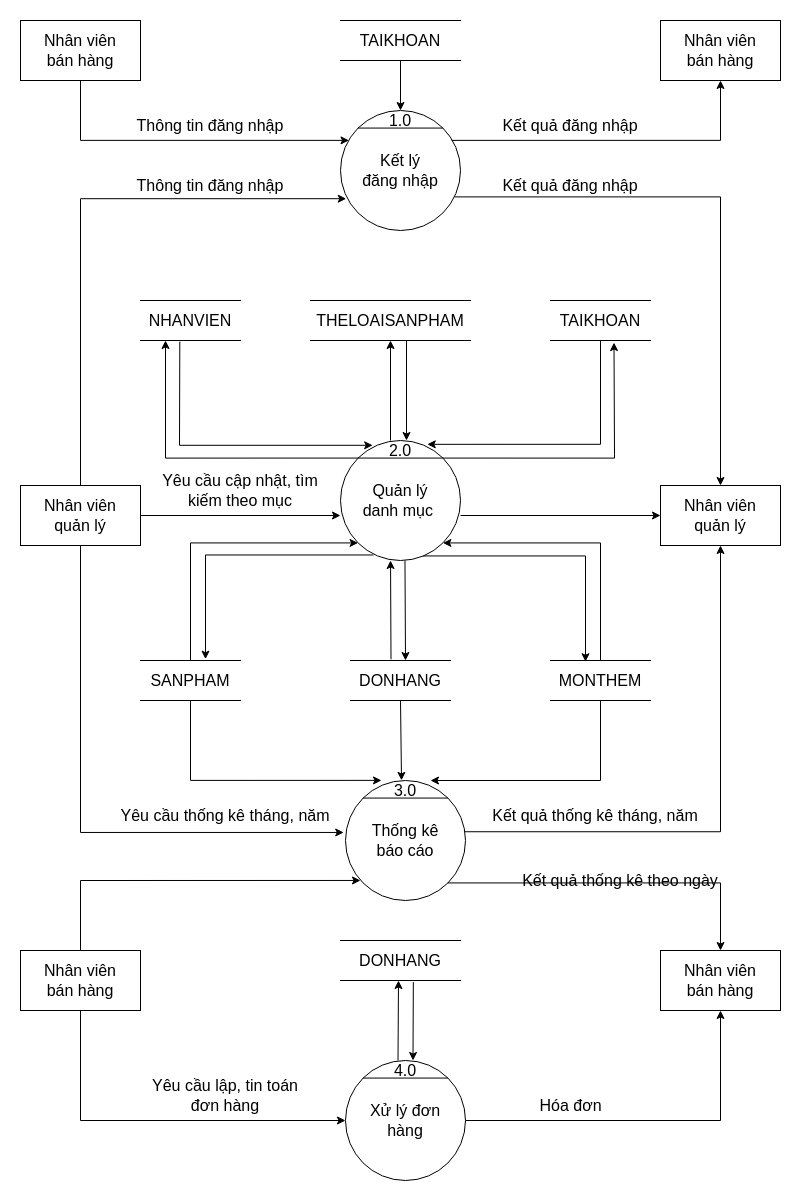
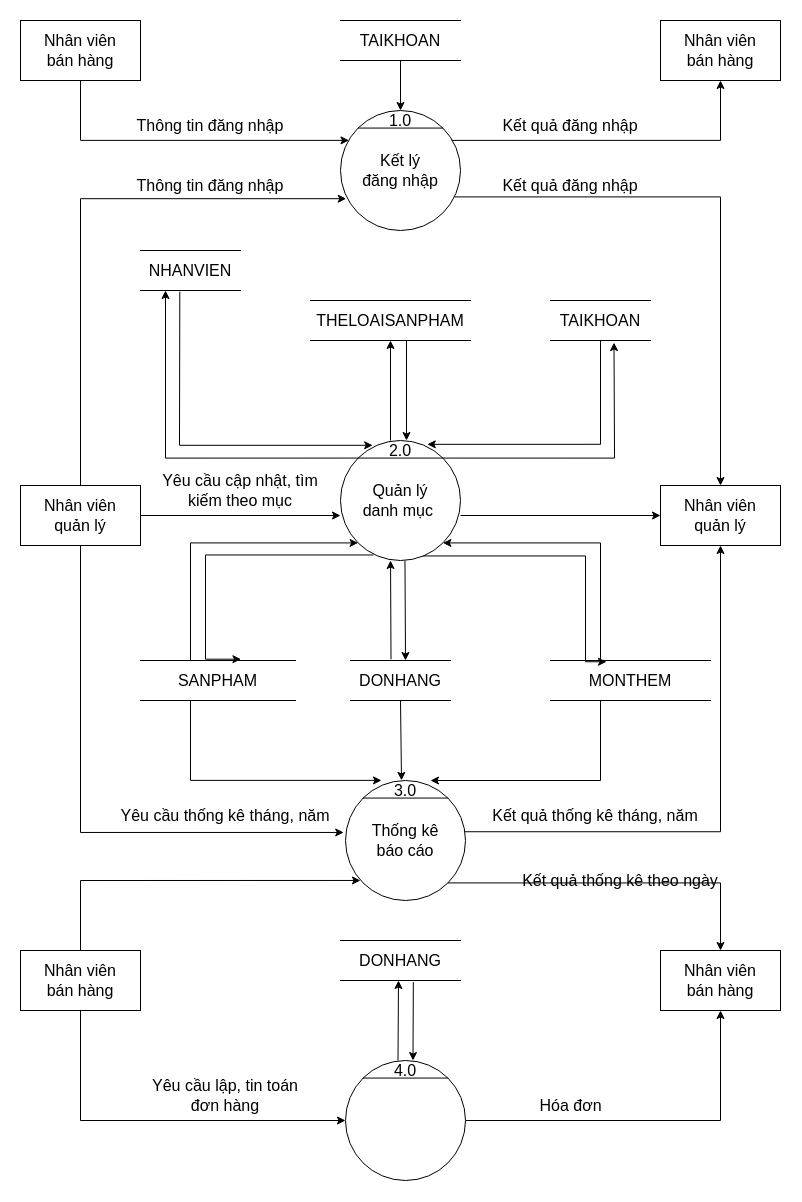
node "NHANVIEN": moved (191, 321) -> (191, 271)
node "SANPHAM": size 100x40 -> 155x40
node "MONTHEM": size 100x40 -> 160x40
node "Xử lý đơn hàng": removed
